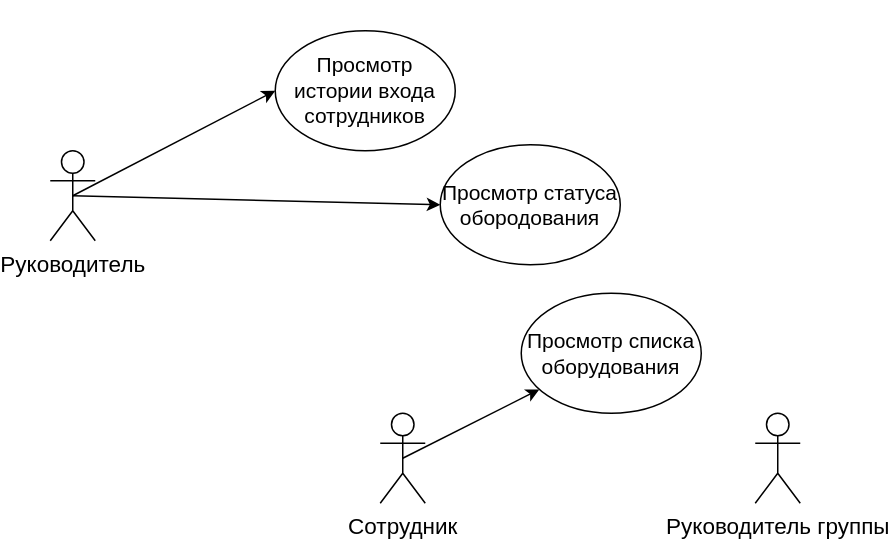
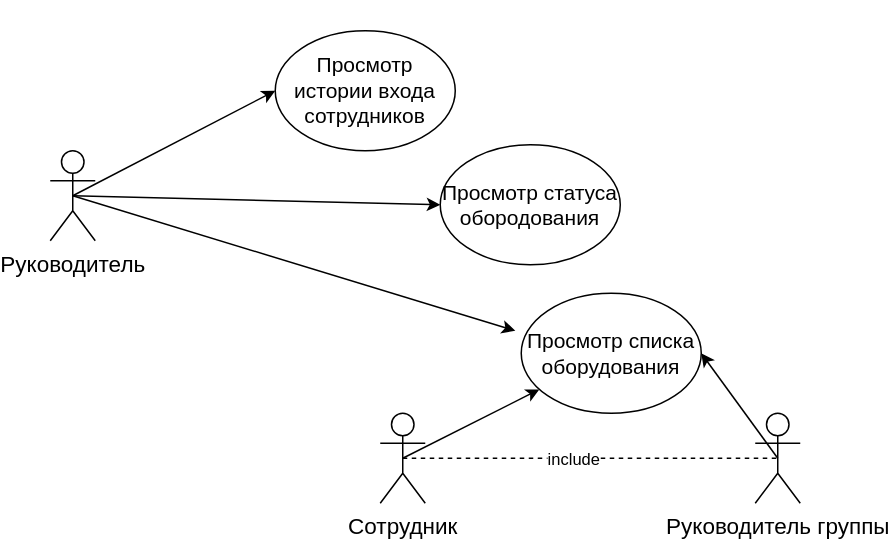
edge "Руководитель" -> "Просмотр списка оборудования": added
edge "Руководитель группы" -> "Просмотр списка оборудования": added
edge "Сотрудник" -- "Руководитель группы": added, label "include"
